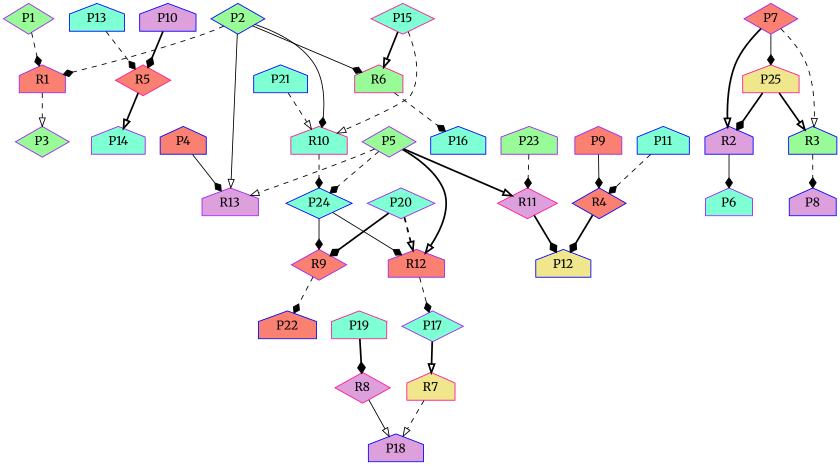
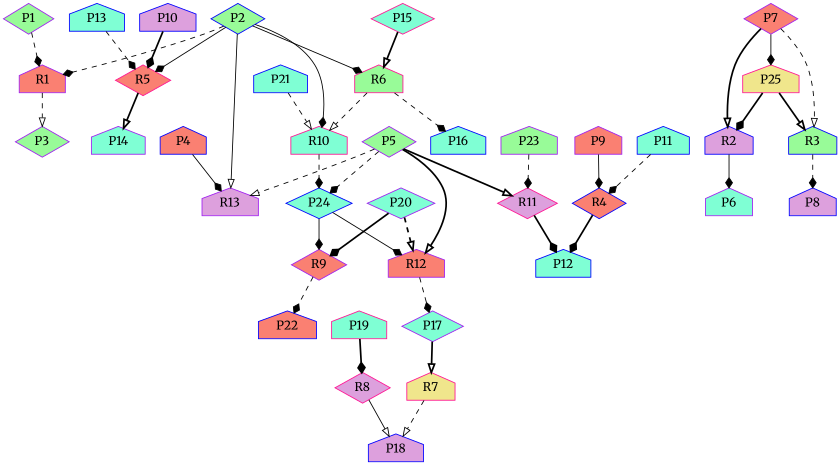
edge "P2" -> "R5": added
edge "P15" -> "R10": now "R6" -> "R10"
node "P12": fillcolor khaki -> aquamarine
